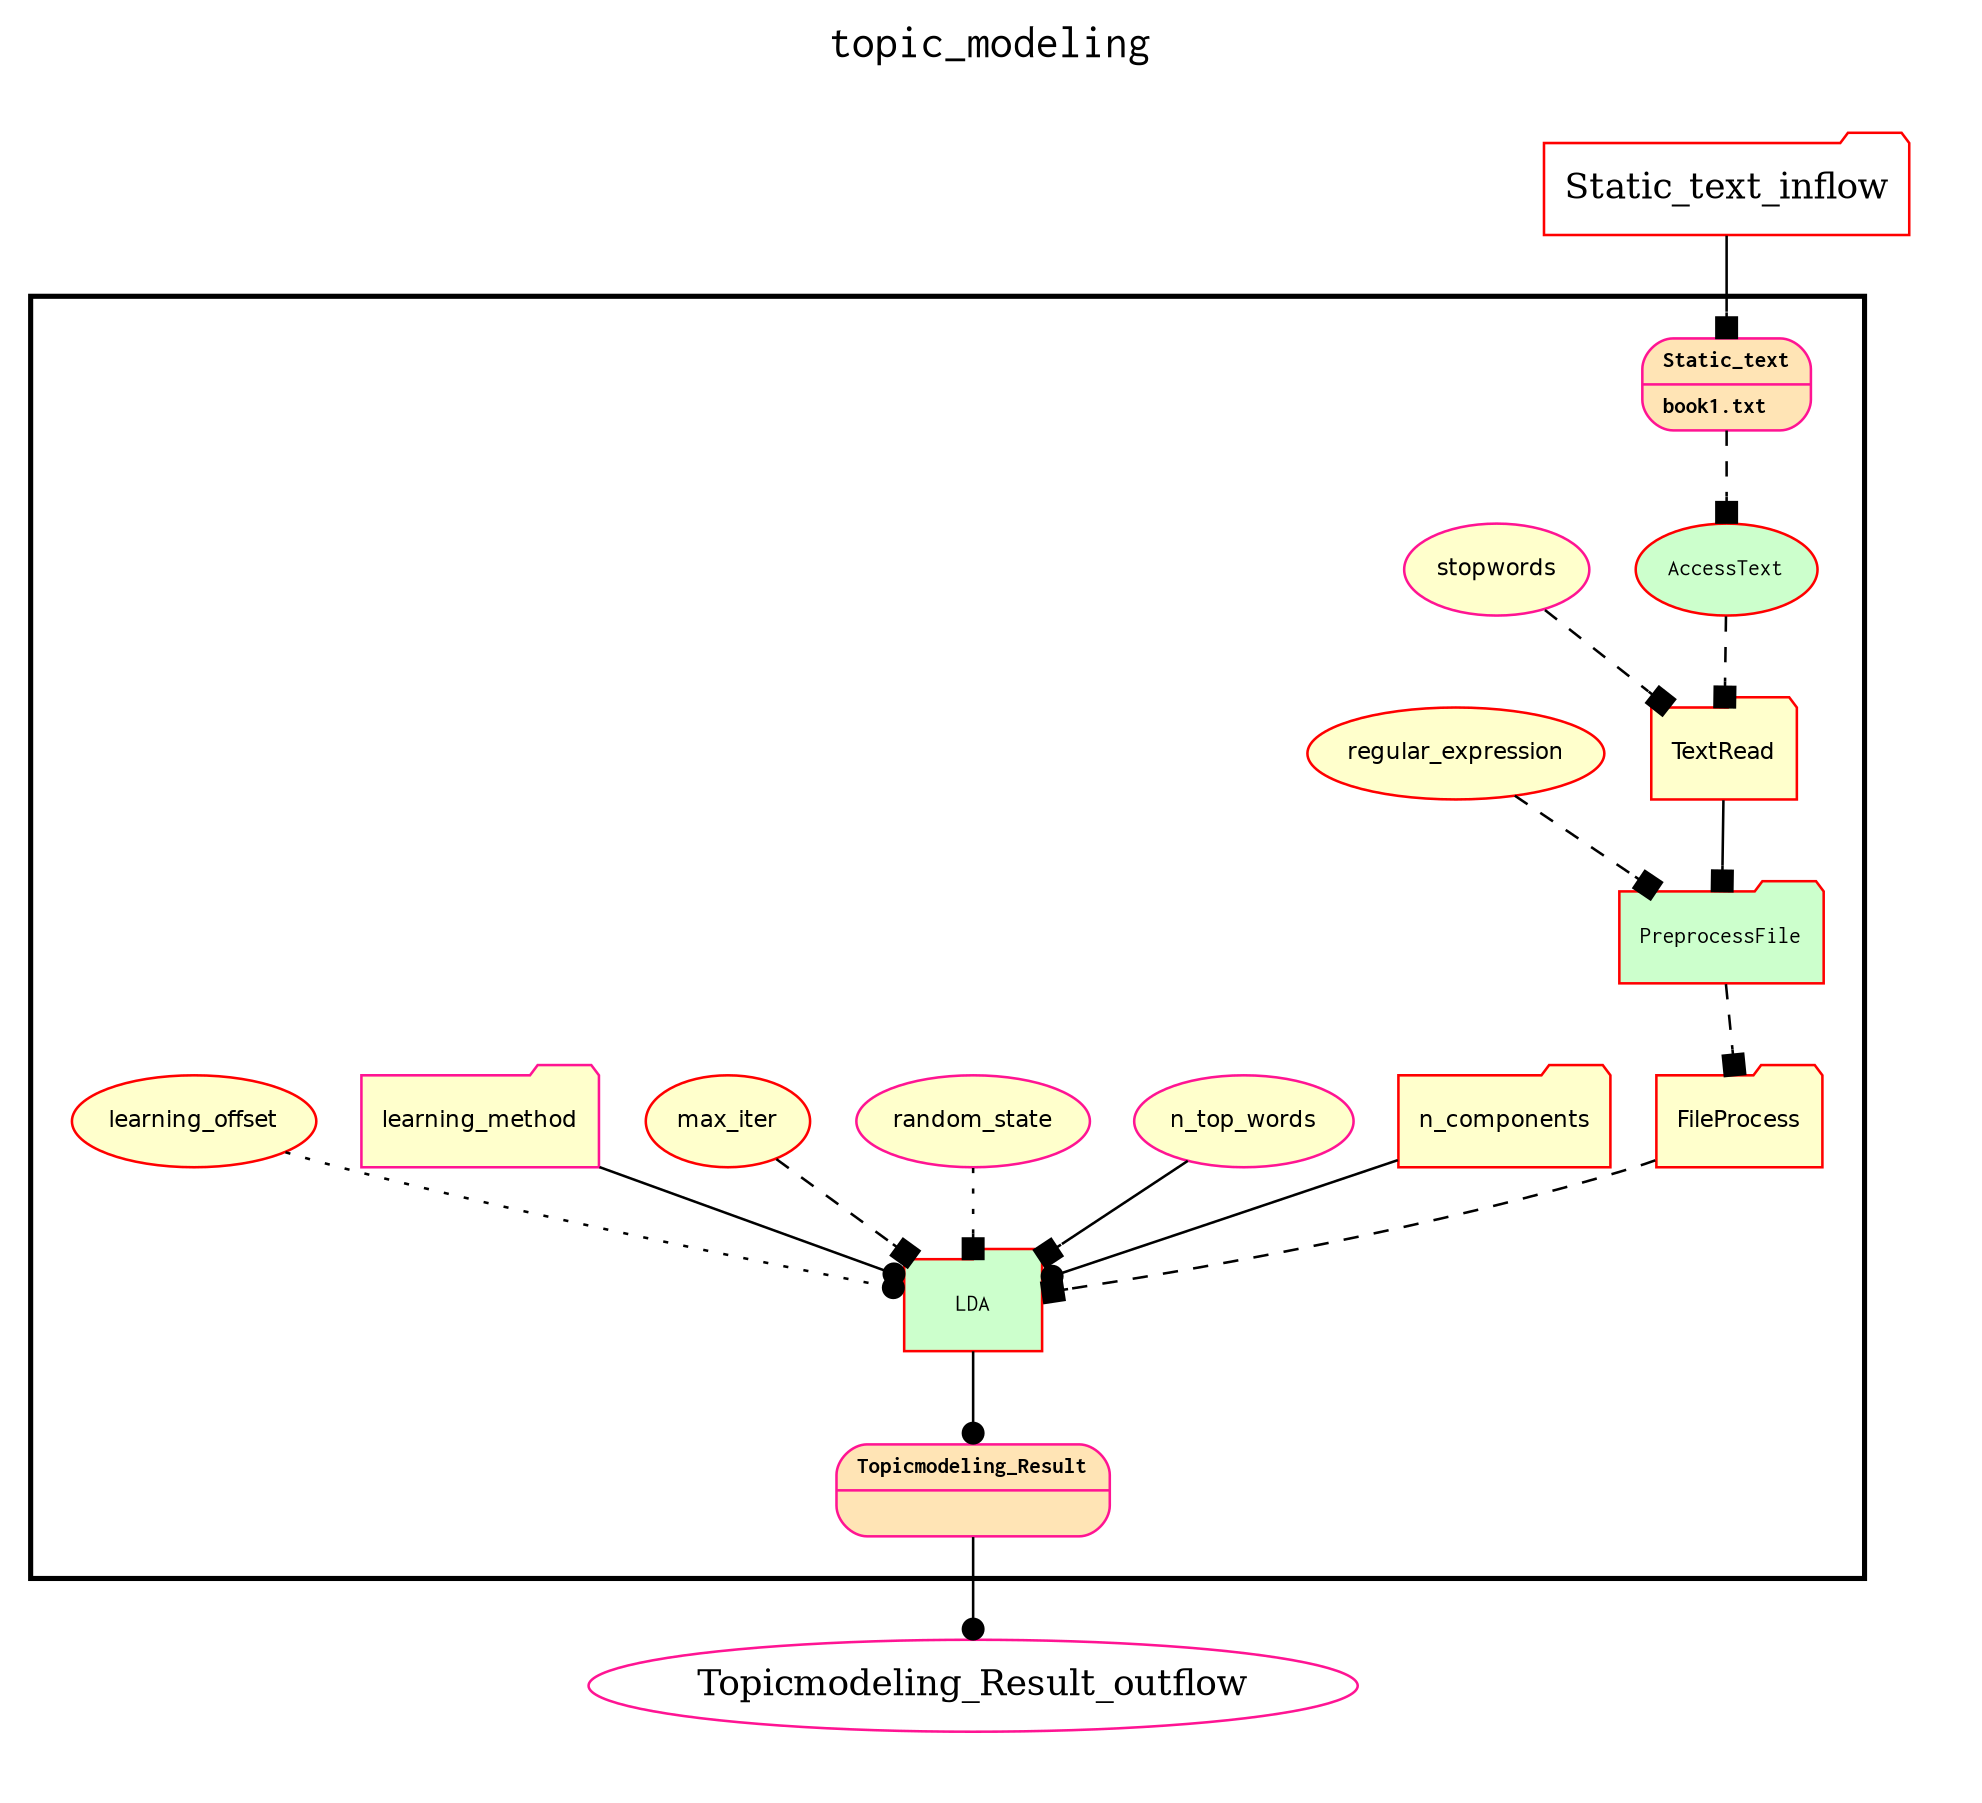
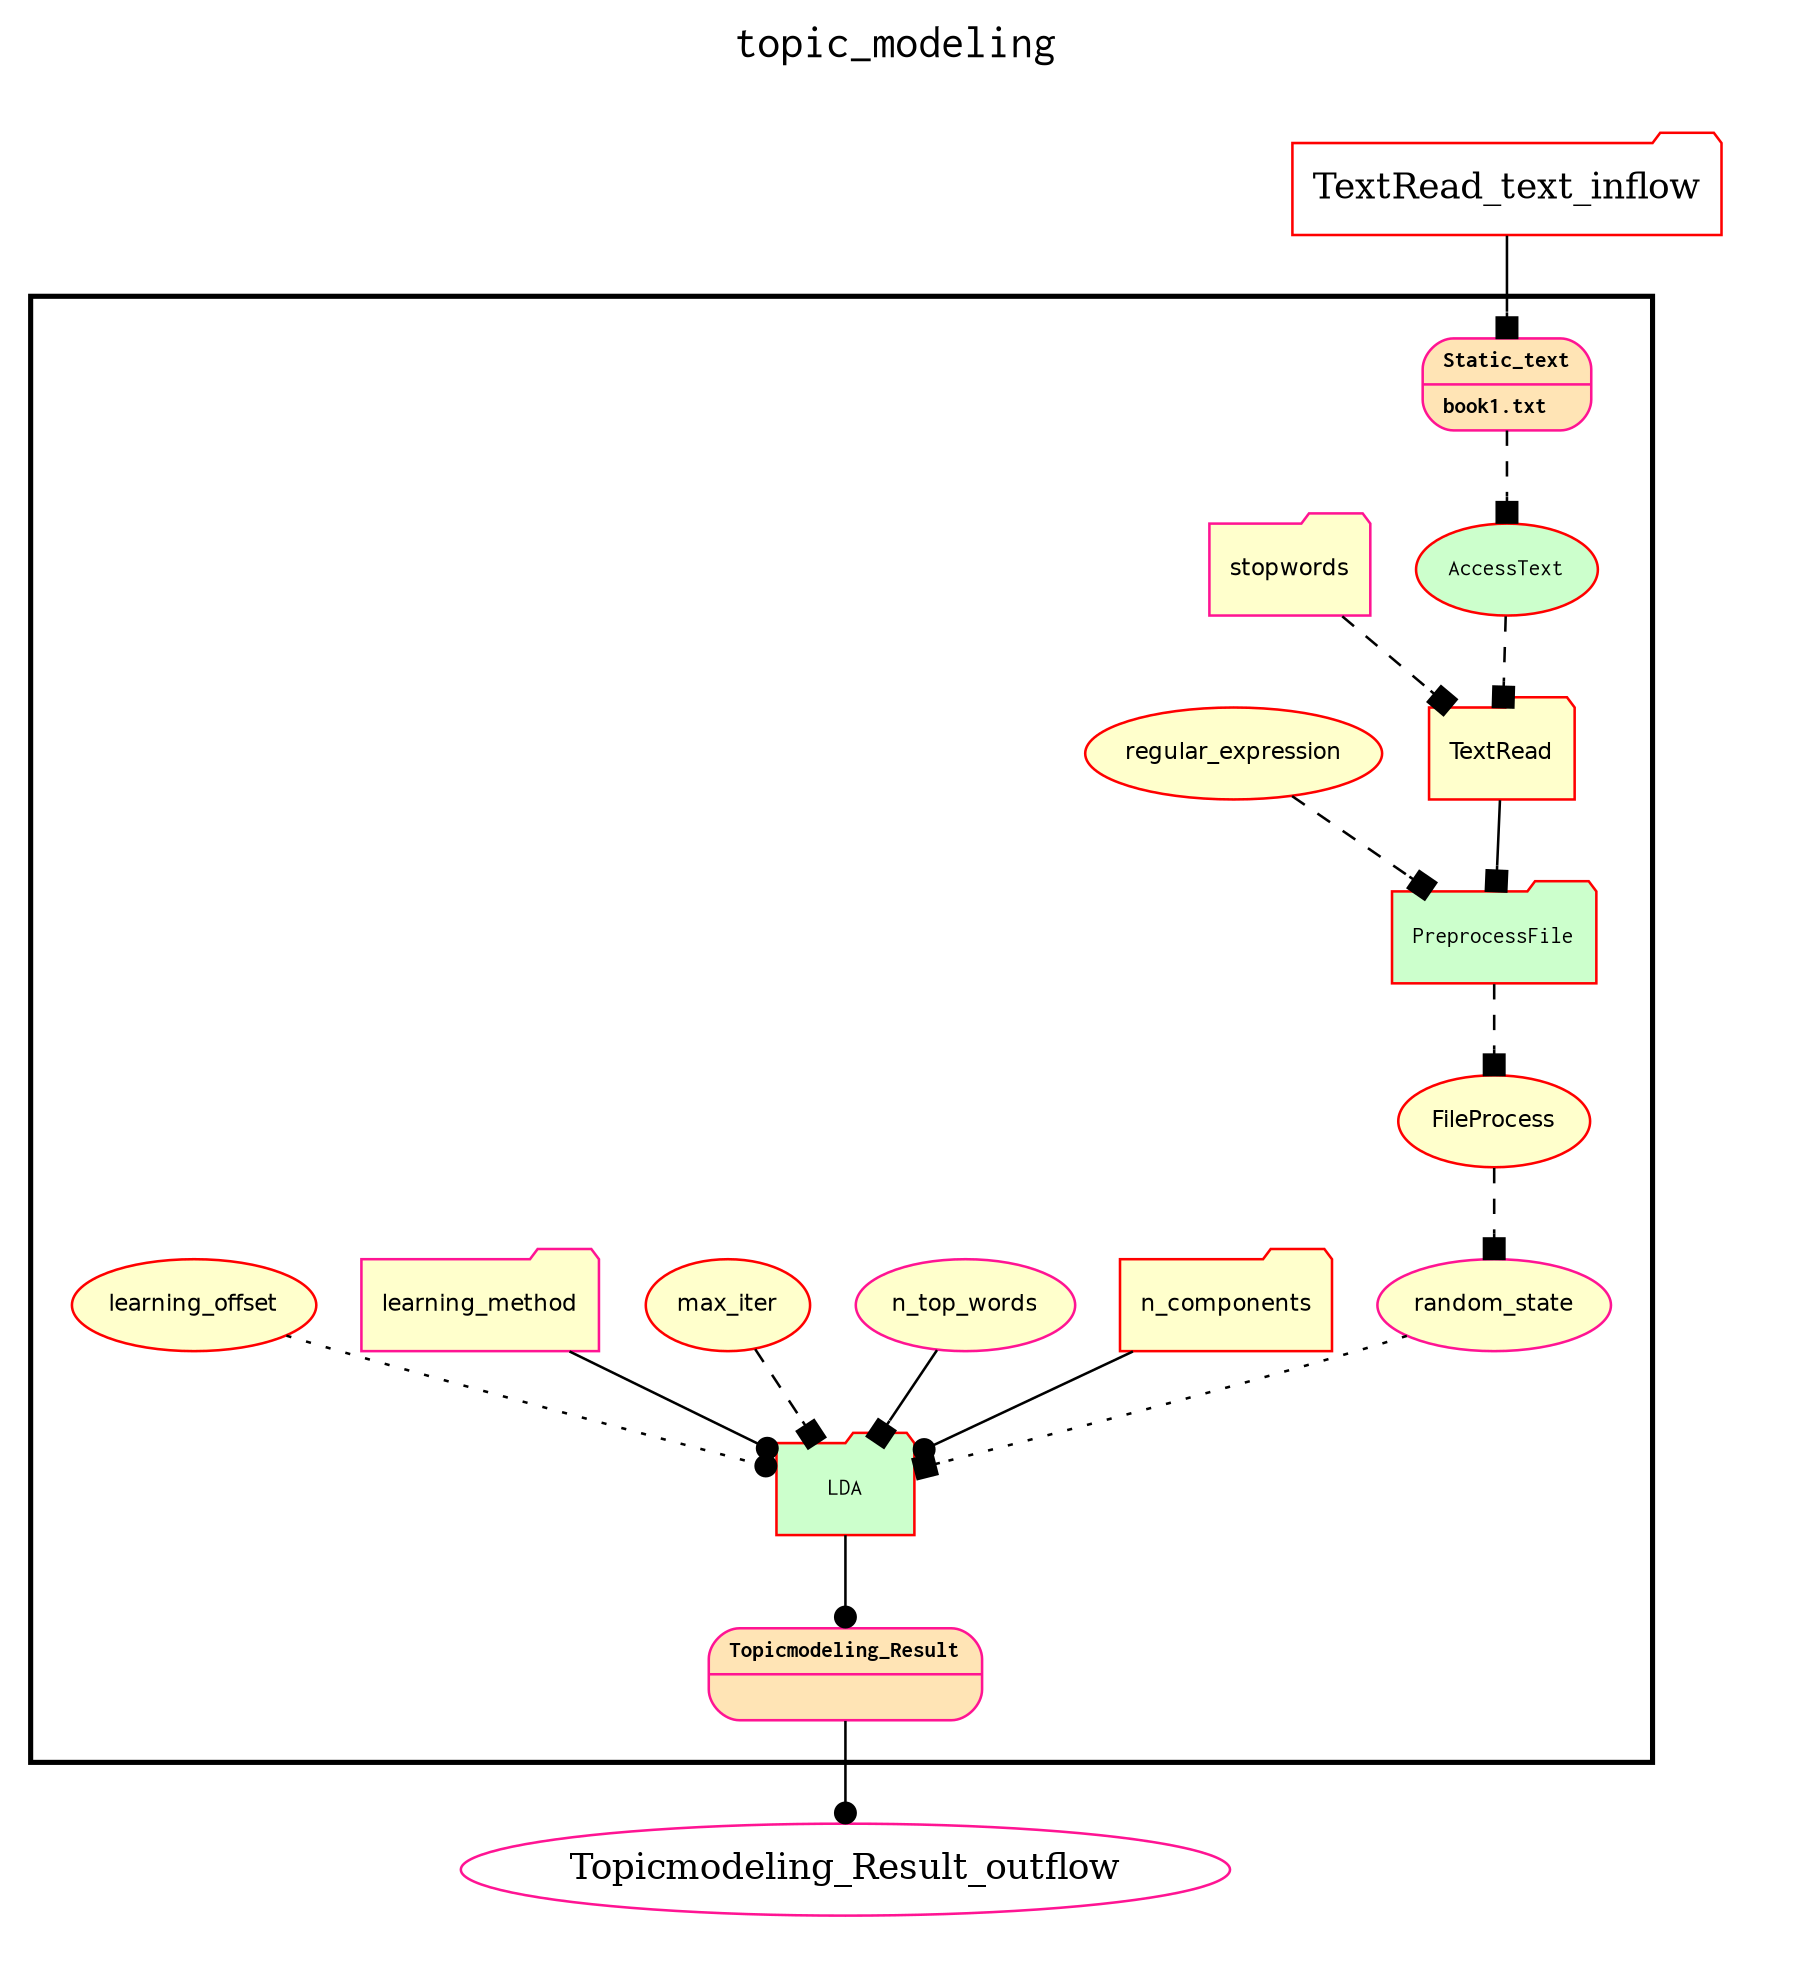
node "Static_text_inflow": label "Static_text_inflow" -> "TextRead_text_inflow"
node "stopwords": shape ellipse -> folder
node "FileProcess": shape folder -> ellipse
edge "FileProcess" -> "LDA": now "FileProcess" -> "random_state"
